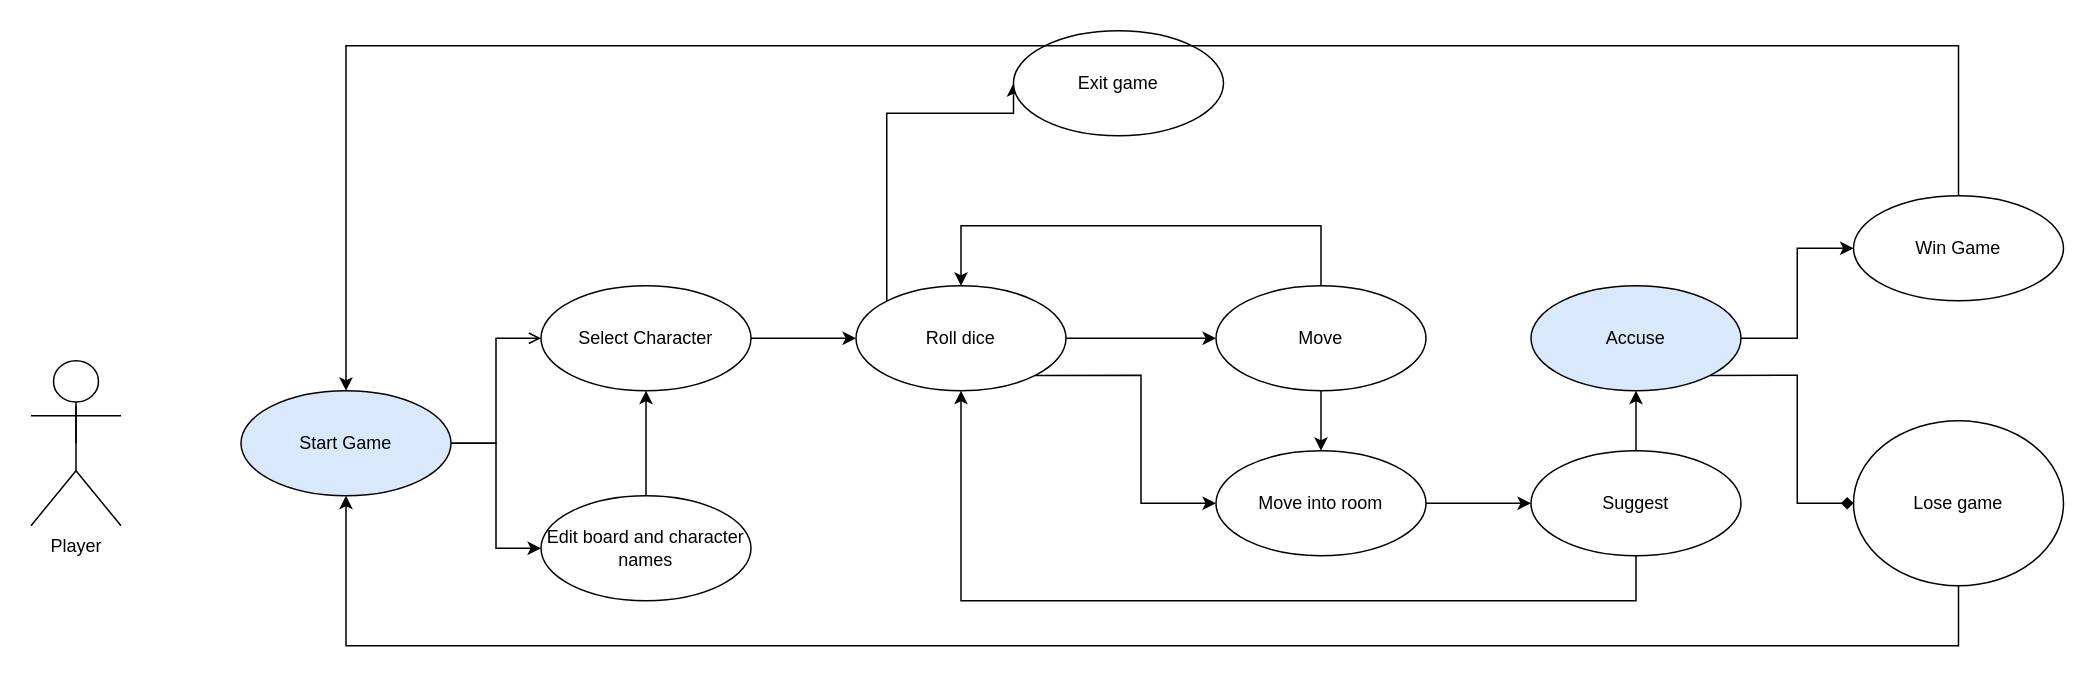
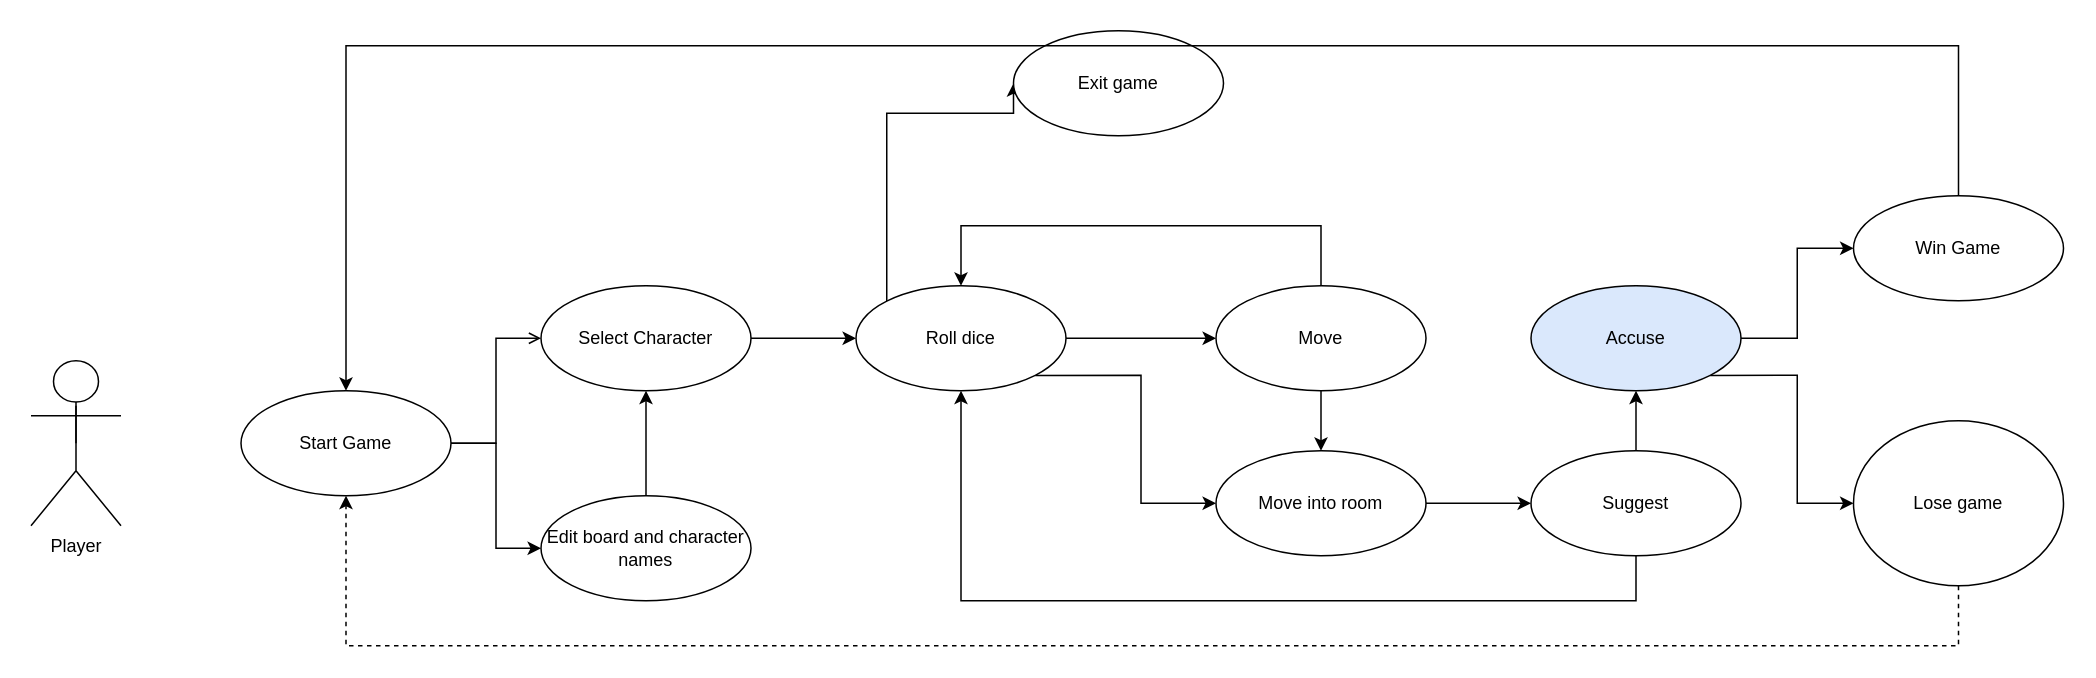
node "Start Game": fillcolor #dae8fc -> #ffffff
edge "Accuse" -> "Lose game": arrowhead diamond -> classic
edge "Lose game" -> "Start Game": style solid -> dashed
